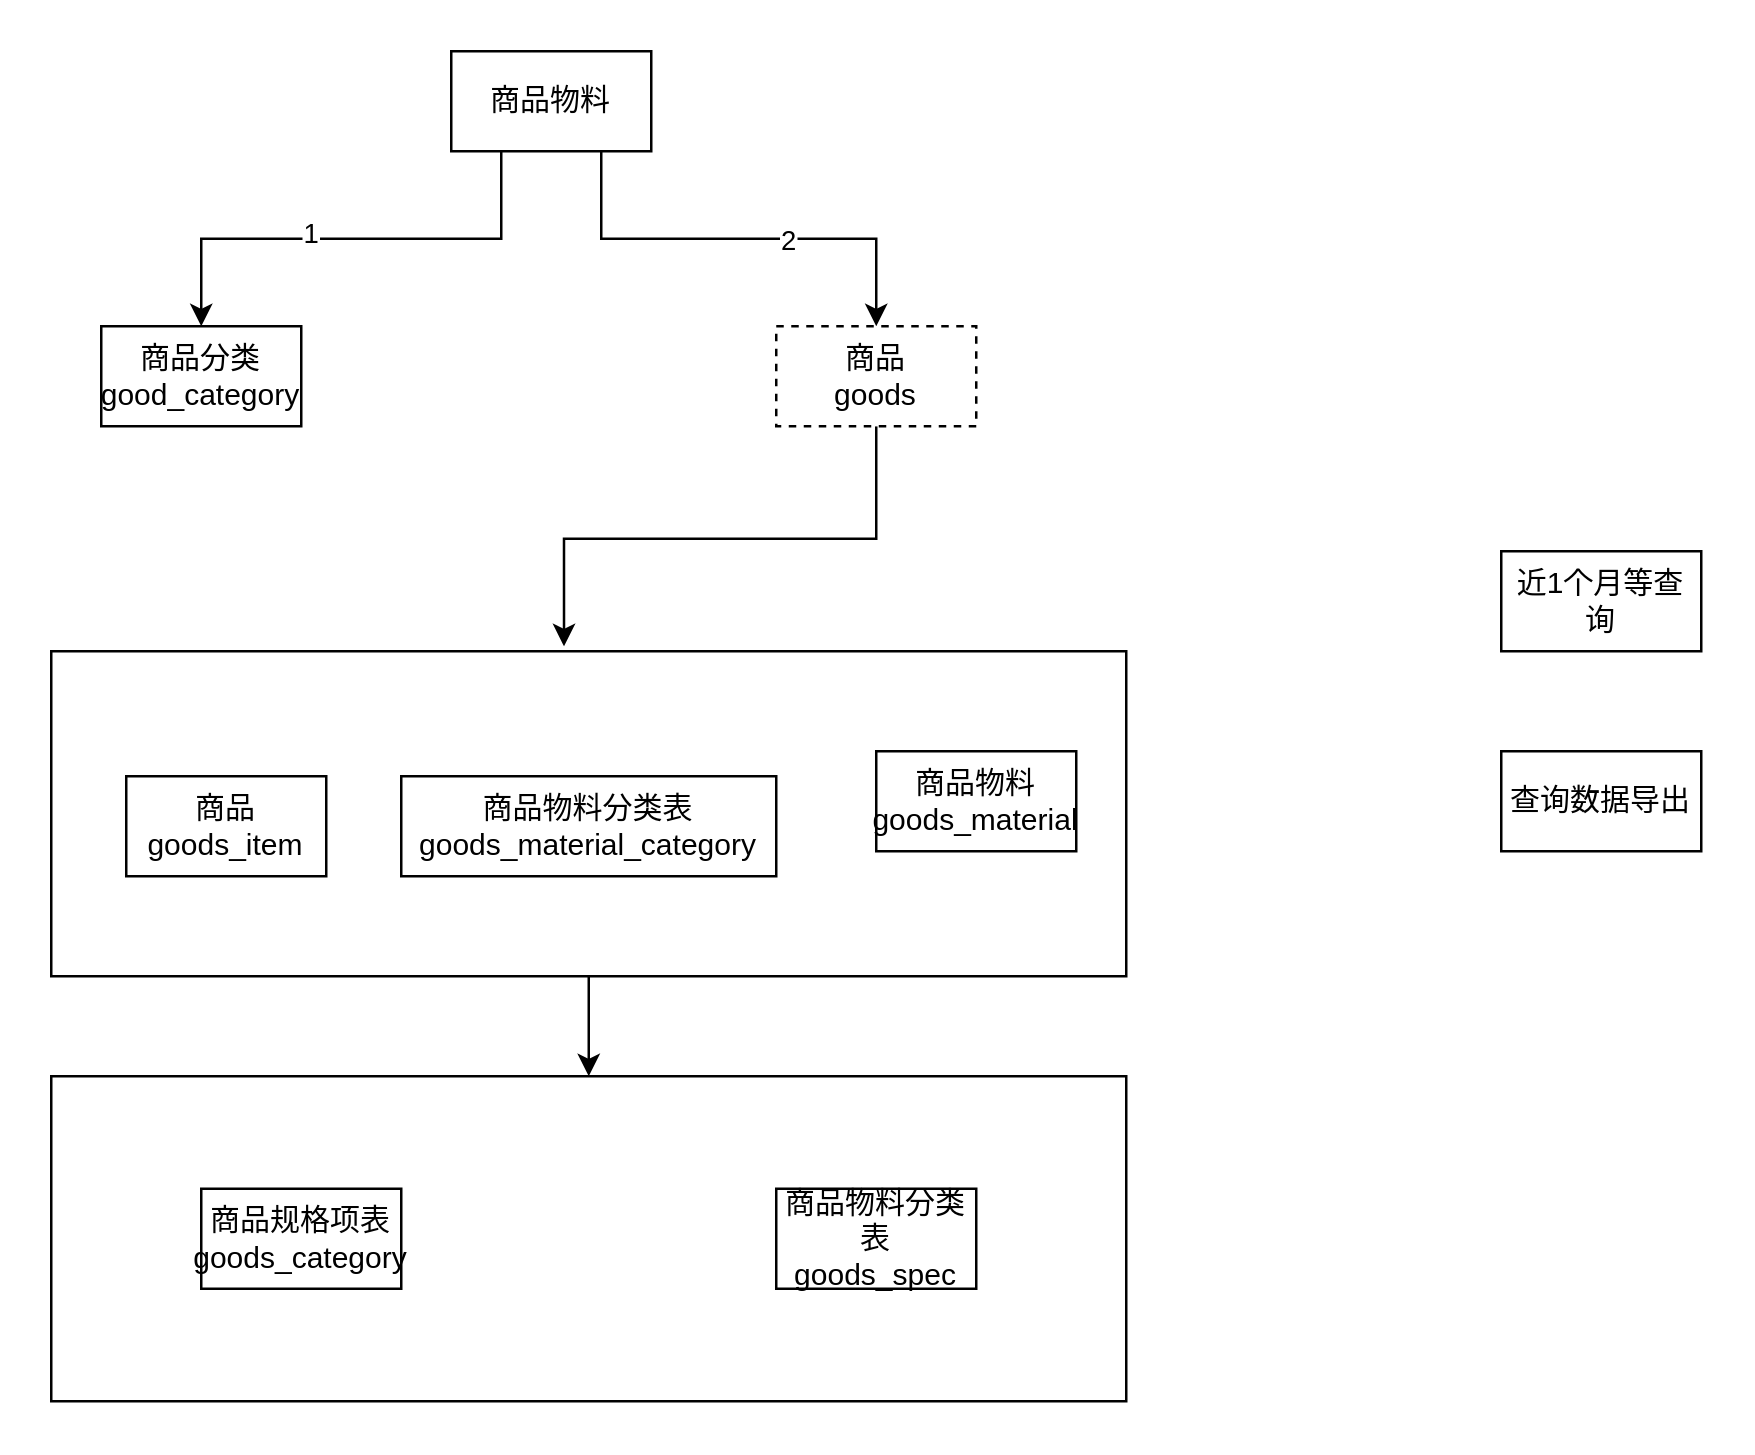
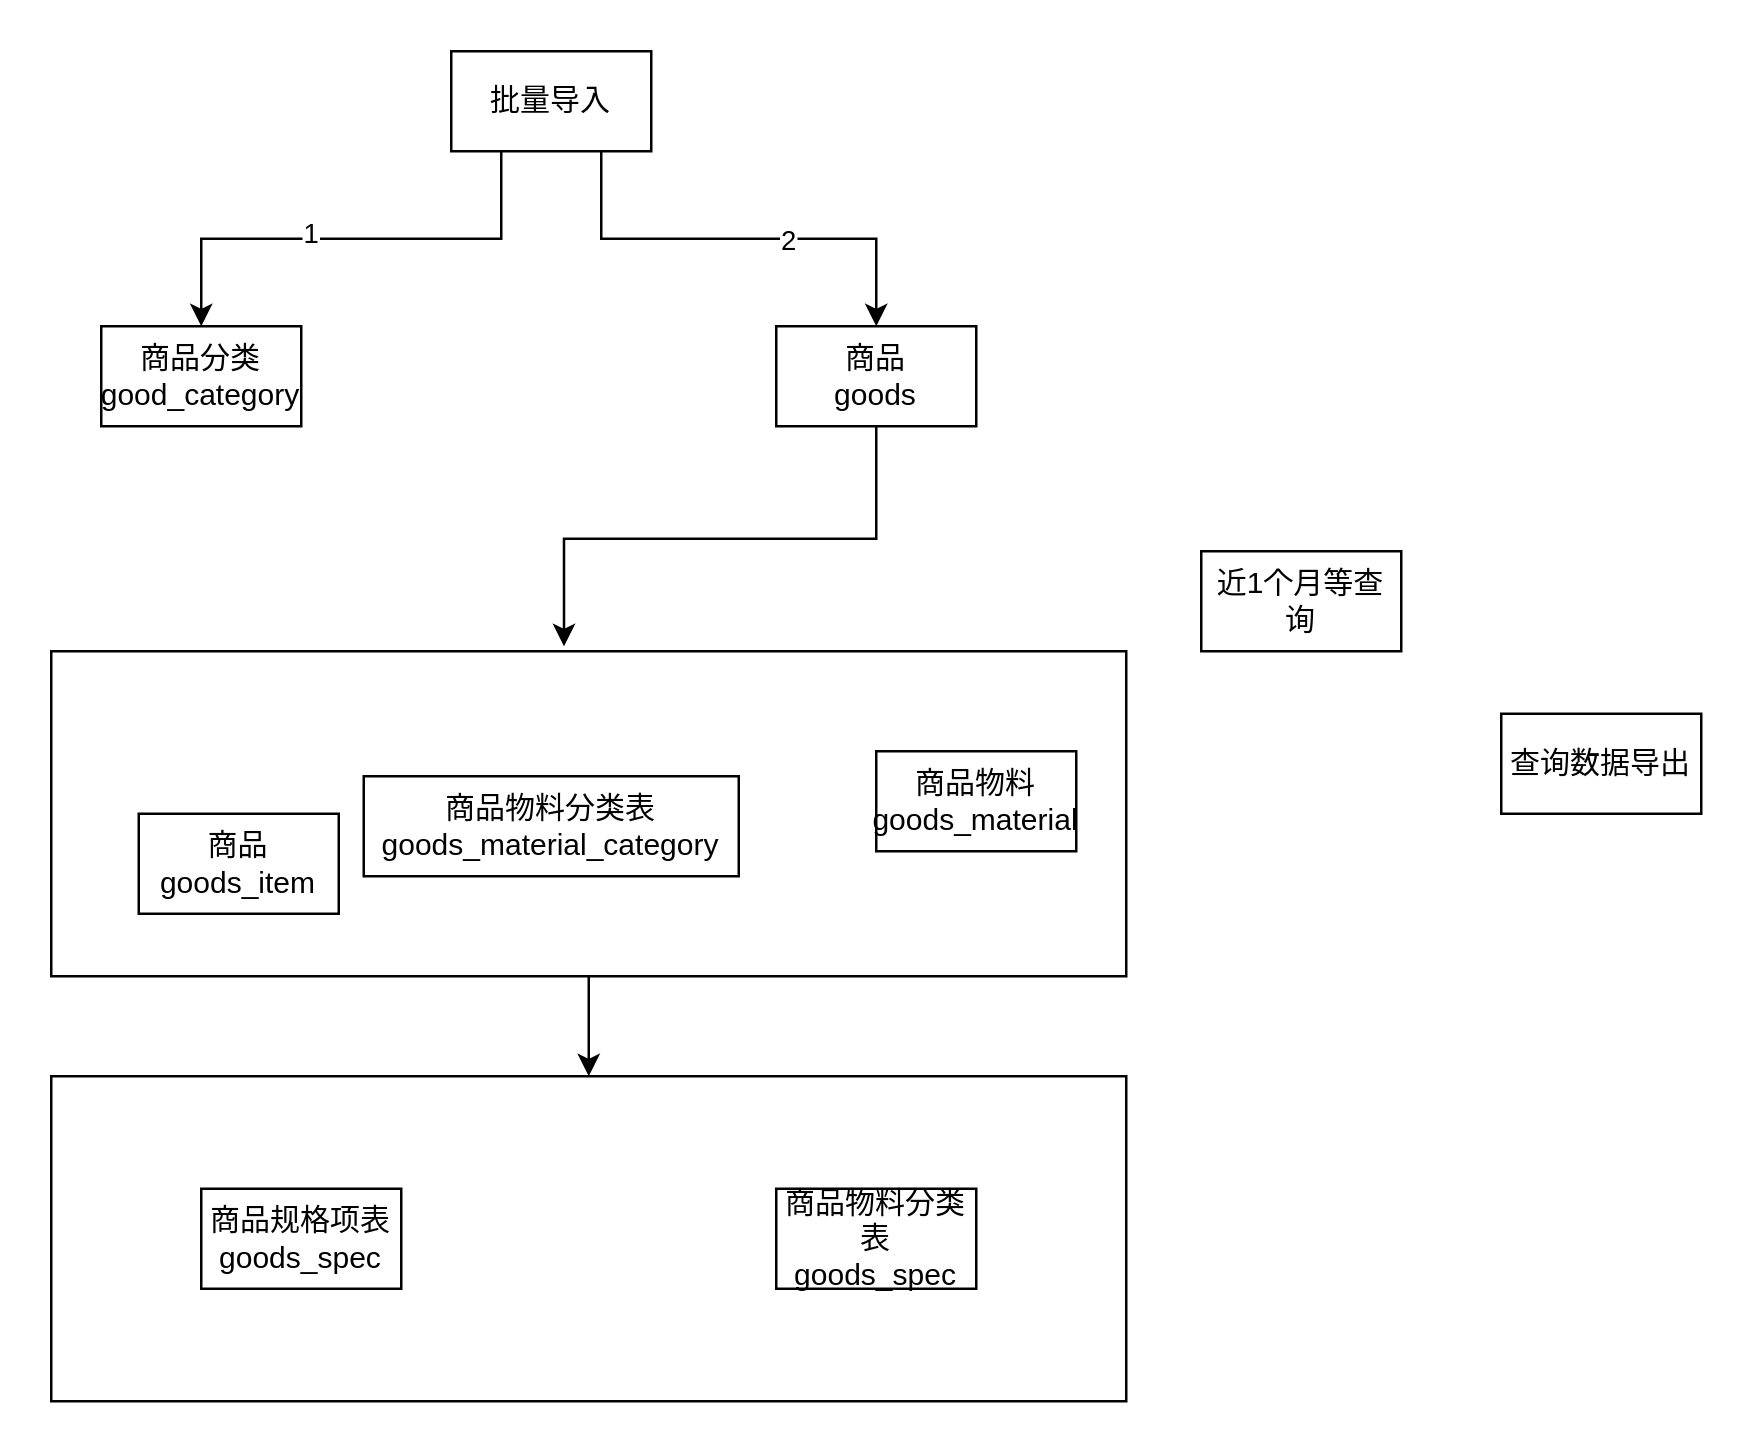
node "商品物料": label "商品物料" -> "批量导入"
node "商品 goods": style dashed -> solid
node "近1个月等查询": moved (1601, 601) -> (1301, 601)
node "查询数据导出": moved (1601, 801) -> (1601, 764)
node "商品 goods_item": moved (226, 826) -> (239, 864)
node "商品物料分类表 goods_material_category": moved (589, 826) -> (551, 826)
node "商品规格项表 goods_category": label "商品规格项表 goods_category" -> "商品规格项表 goods_spec"
